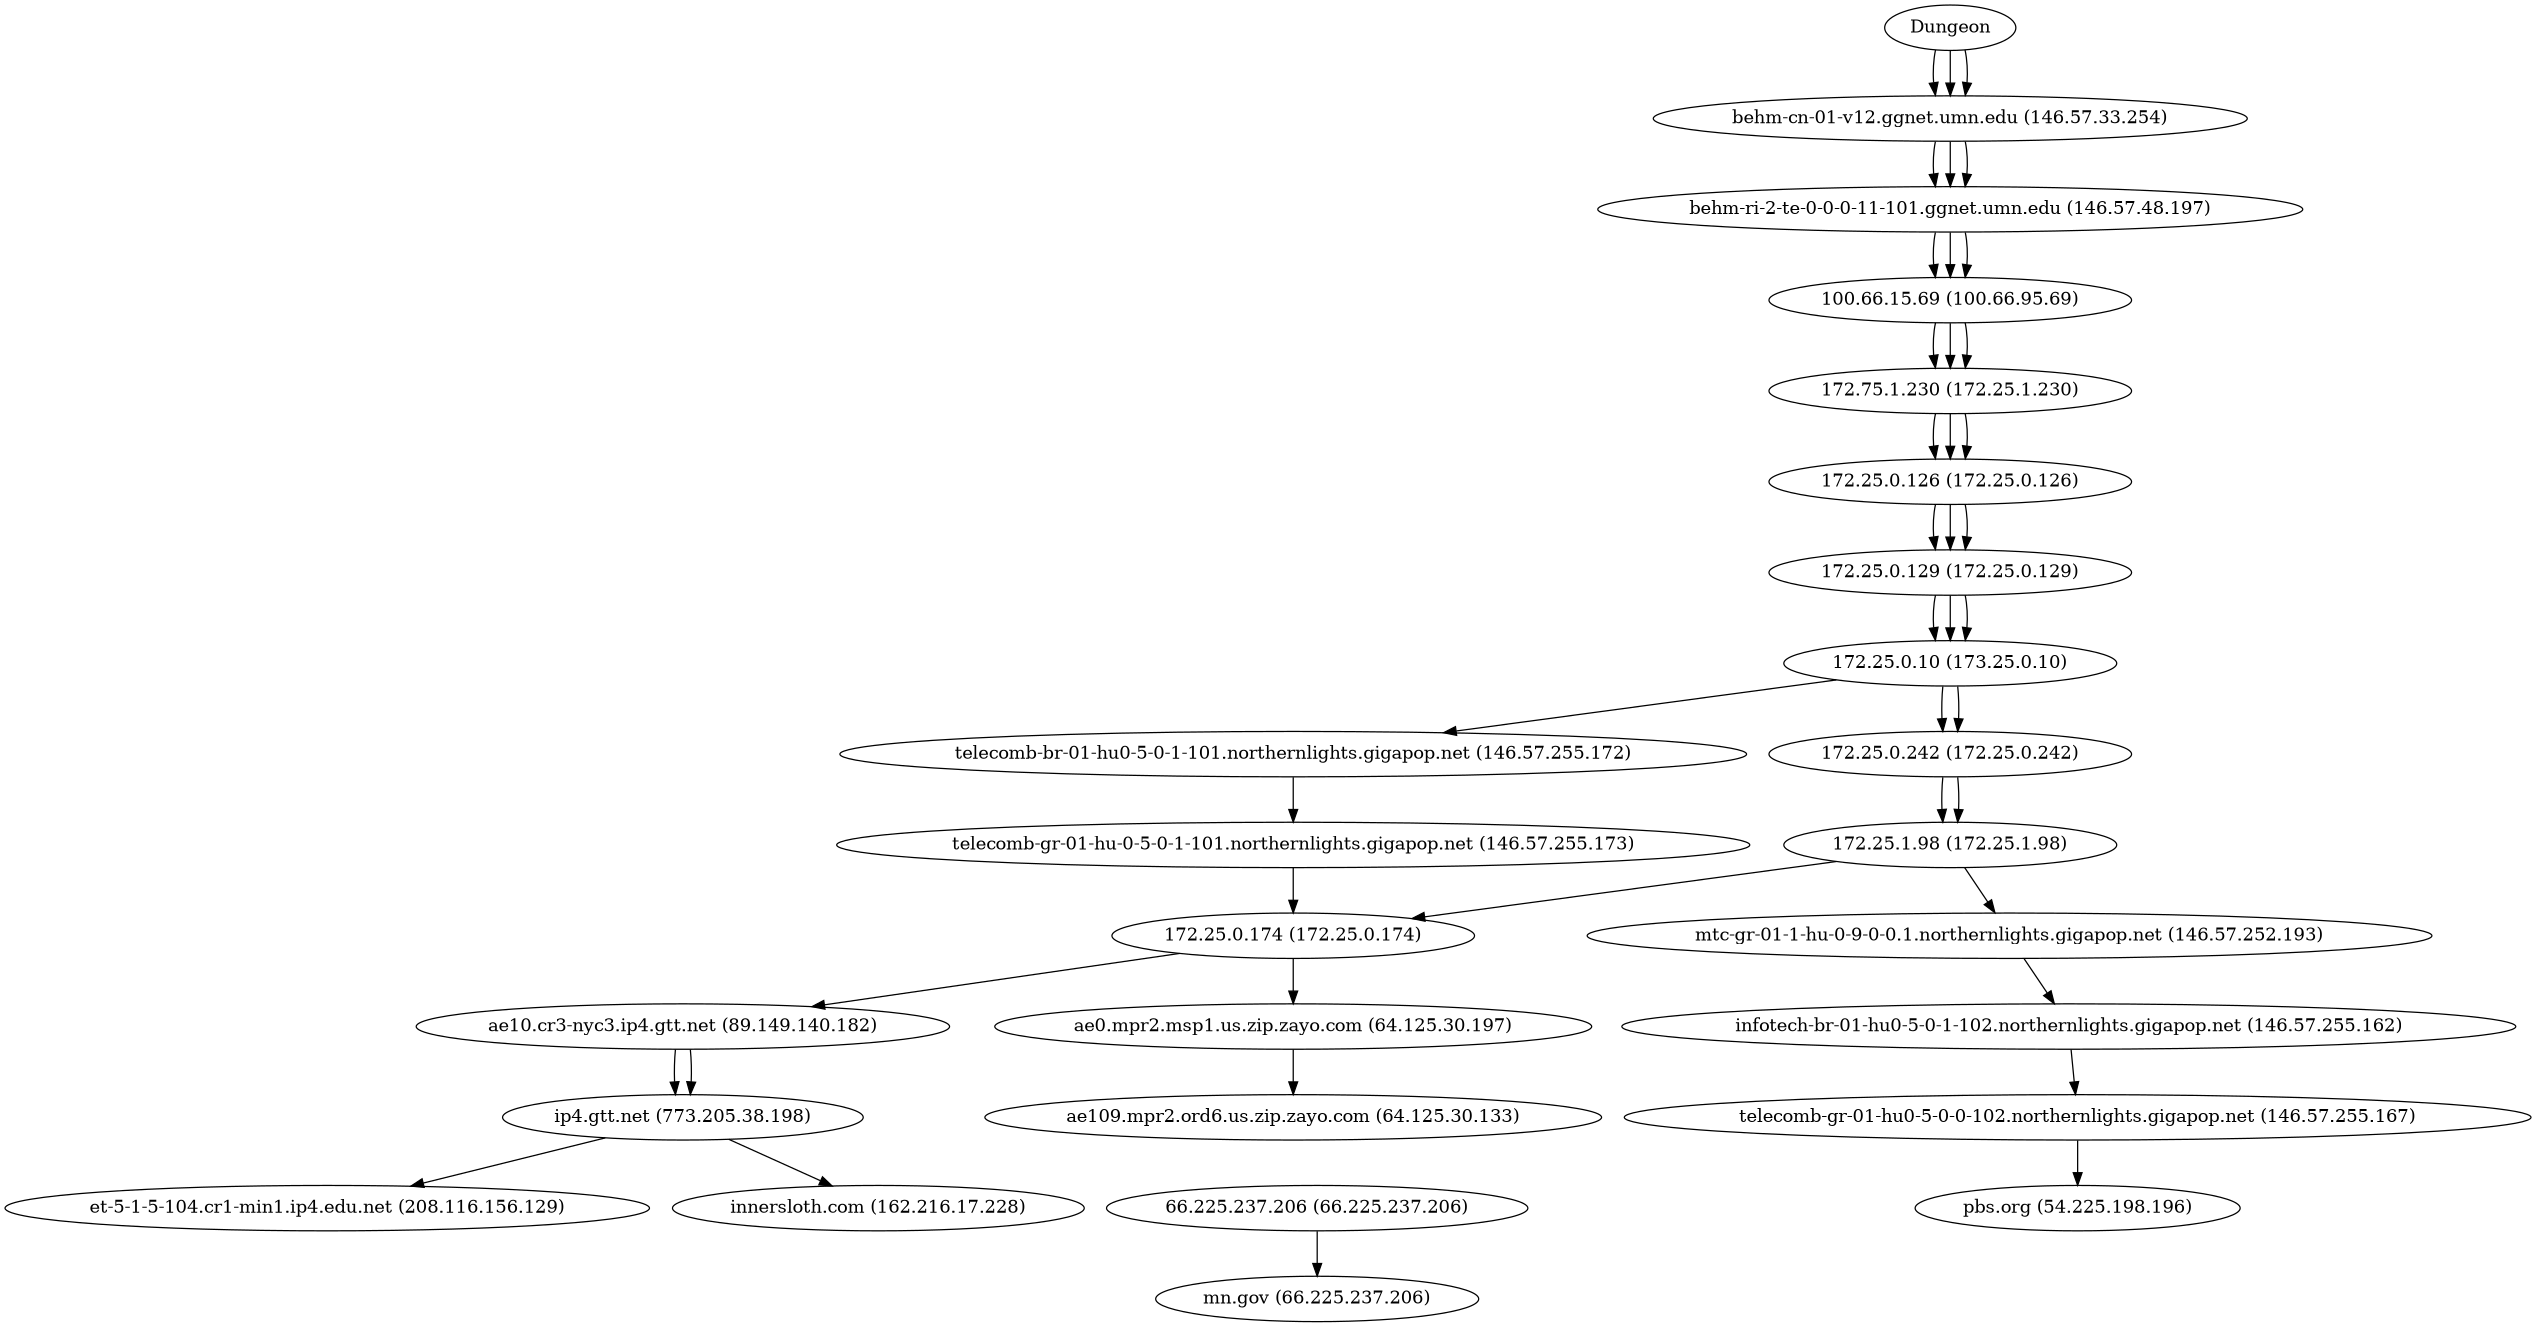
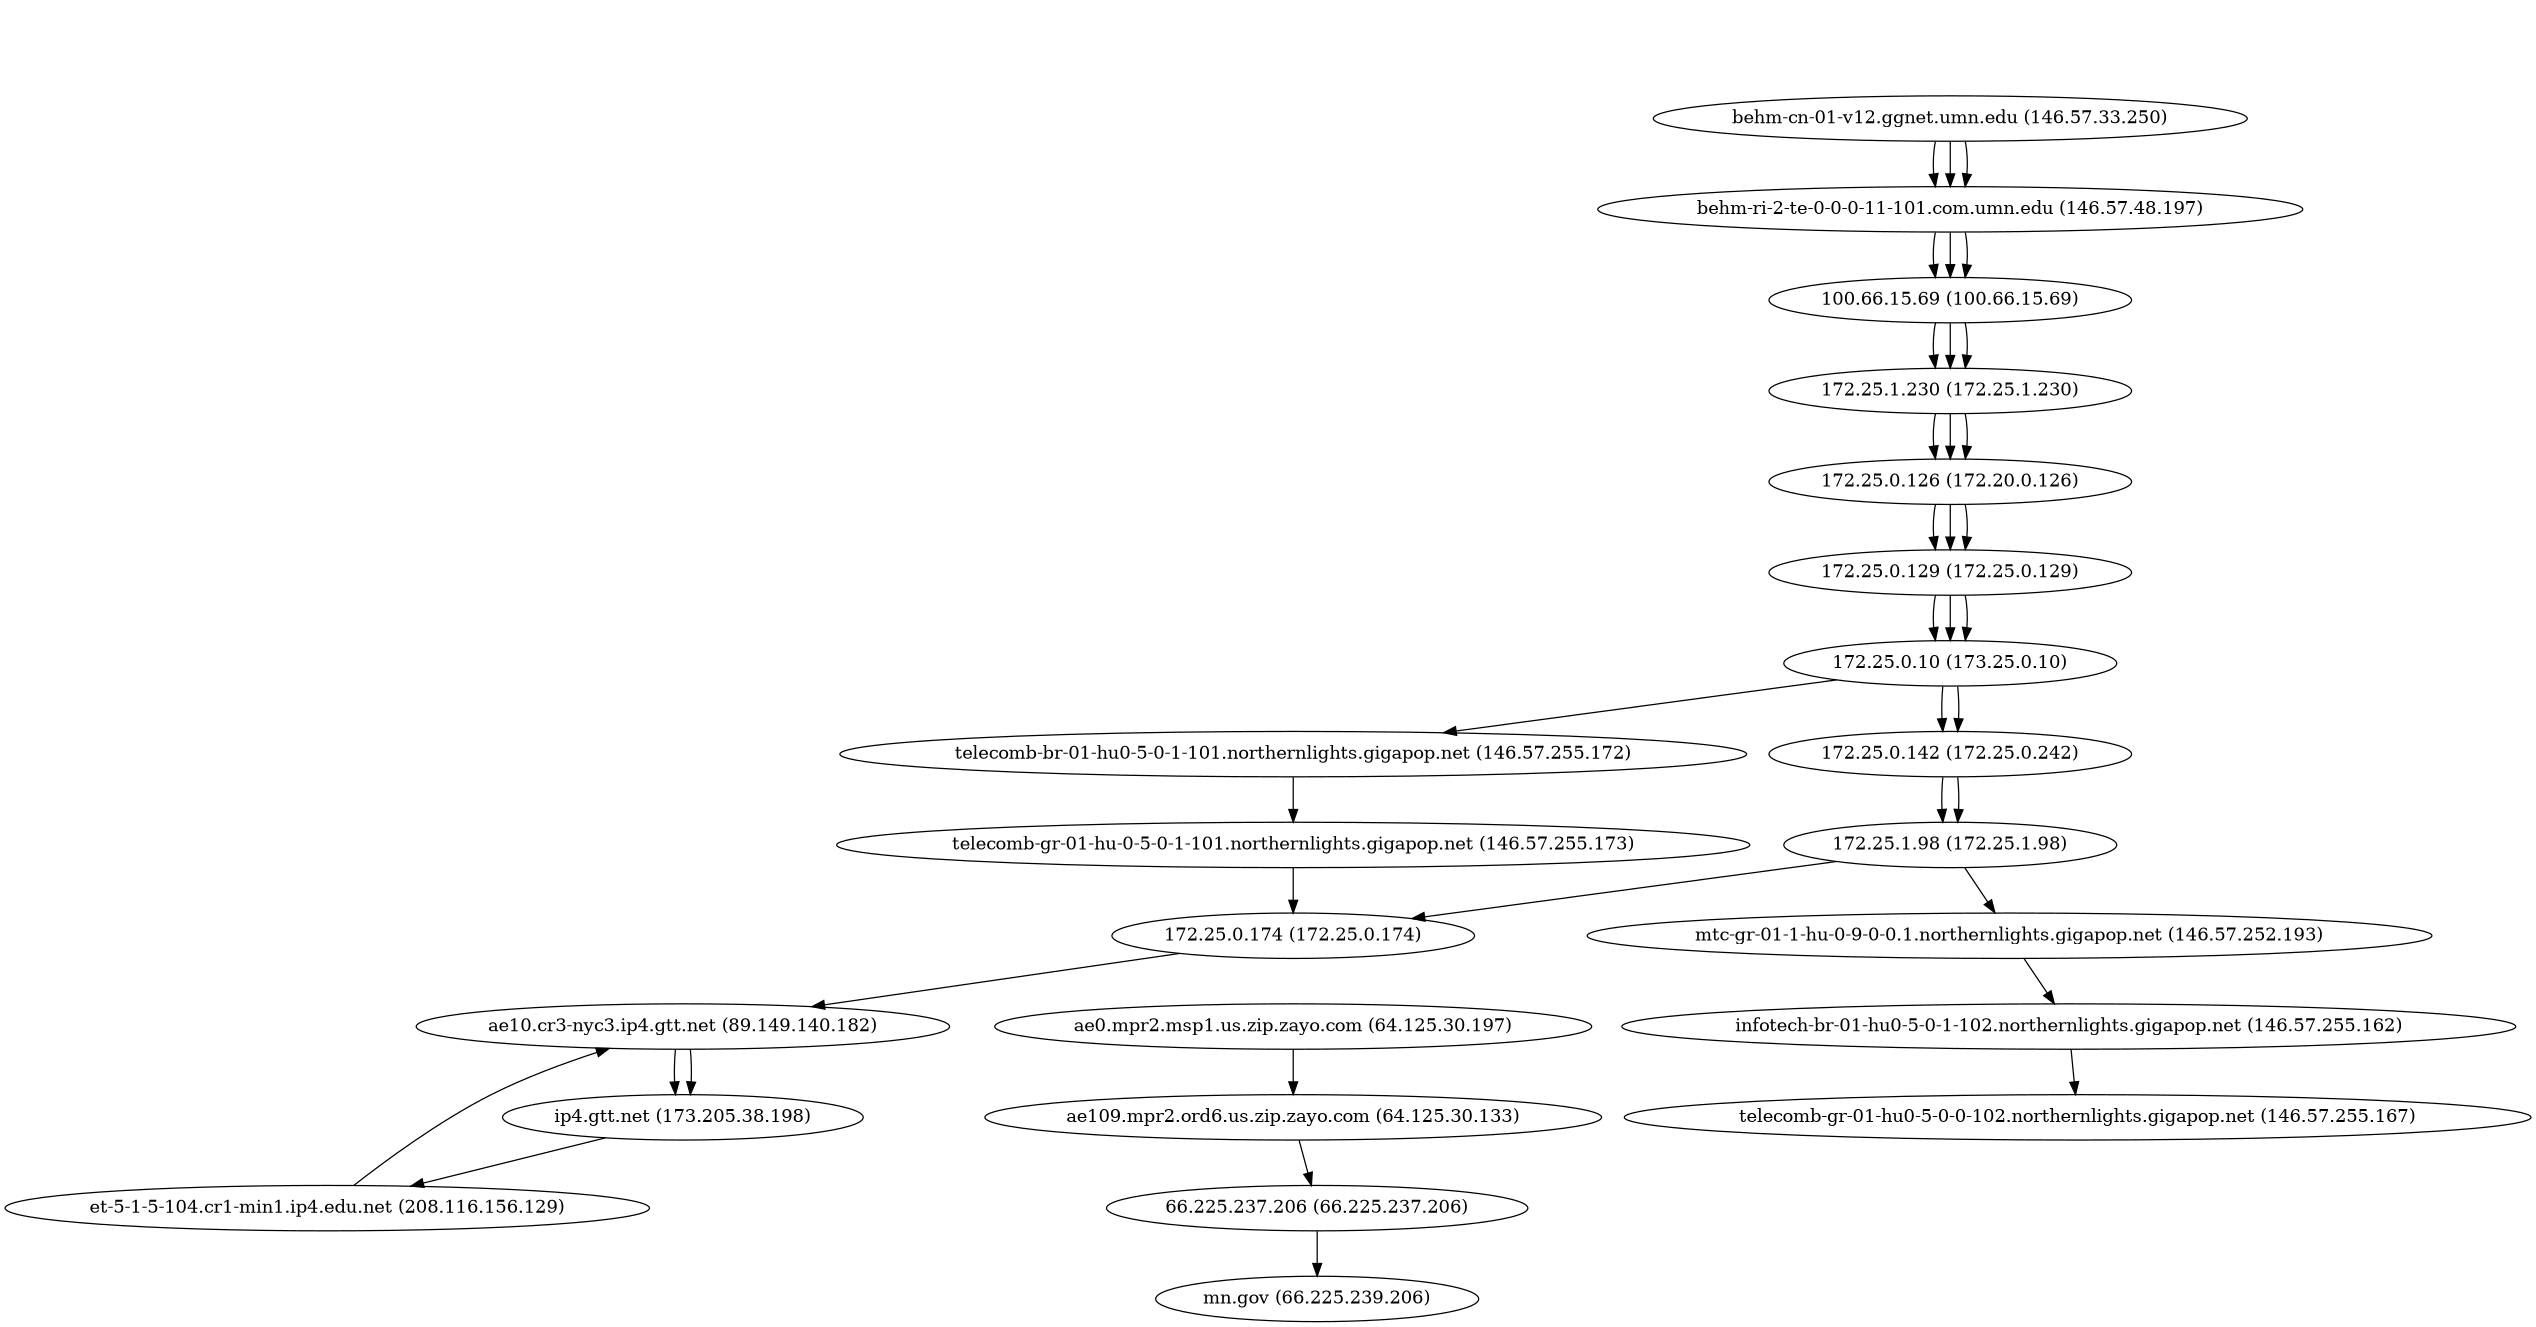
node "Dungeon": removed
node "behm-cn-01-v12.ggnet.umn.edu (146.57.33.254)": label "behm-cn-01-v12.ggnet.umn.edu (146.57.33.254)" -> "behm-cn-01-v12.ggnet.umn.edu (146.57.33.250)"
node "behm-ri-2-te-0-0-0-11-101.ggnet.umn.edu (146.57.48.197)": label "behm-ri-2-te-0-0-0-11-101.ggnet.umn.edu (146.57.48.197)" -> "behm-ri-2-te-0-0-0-11-101.com.umn.edu (146.57.48.197)"
node "100.66.15.69 (100.66.95.69)": label "100.66.15.69 (100.66.95.69)" -> "100.66.15.69 (100.66.15.69)"
node "172.75.1.230 (172.25.1.230)": label "172.75.1.230 (172.25.1.230)" -> "172.25.1.230 (172.25.1.230)"
node "172.25.0.126 (172.25.0.126)": label "172.25.0.126 (172.25.0.126)" -> "172.25.0.126 (172.20.0.126)"
node "172.25.0.242 (172.25.0.242)": label "172.25.0.242 (172.25.0.242)" -> "172.25.0.142 (172.25.0.242)"
edge "172.25.0.174 (172.25.0.174)" -> "ae0.mpr2.msp1.us.zip.zayo.com (64.125.30.197)": removed
edge "et-5-1-5-104.cr1-min1.ip4.edu.net (208.116.156.129)" -> "ae10.cr3-nyc3.ip4.gtt.net (89.149.140.182)": added
node "ip4.gtt.net (773.205.38.198)": label "ip4.gtt.net (773.205.38.198)" -> "ip4.gtt.net (173.205.38.198)"
edge "ae109.mpr2.ord6.us.zip.zayo.com (64.125.30.133)" -> "66.225.237.206 (66.225.237.206)": added
node "innersloth.com (162.216.17.228)": removed
node "pbs.org (54.225.198.196)": removed
node "mn.gov (66.225.237.206)": label "mn.gov (66.225.237.206)" -> "mn.gov (66.225.239.206)"
